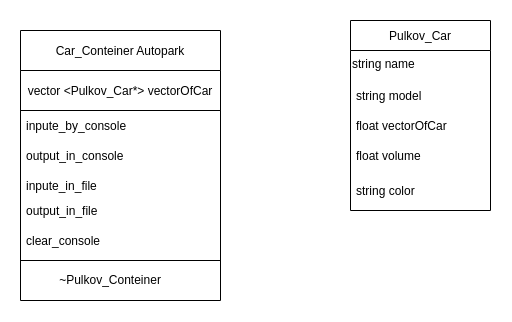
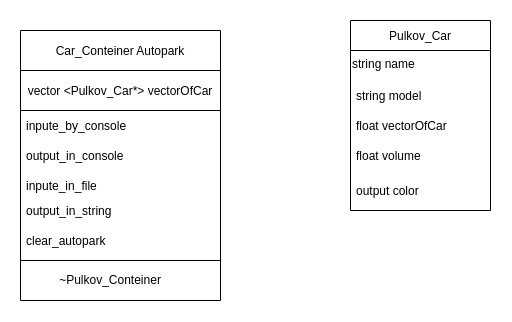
node "string color": label "string color" -> "output color"
node "output_in_file": label "output_in_file" -> "output_in_string"
node "clear_console": label "clear_console" -> "clear_autopark"
